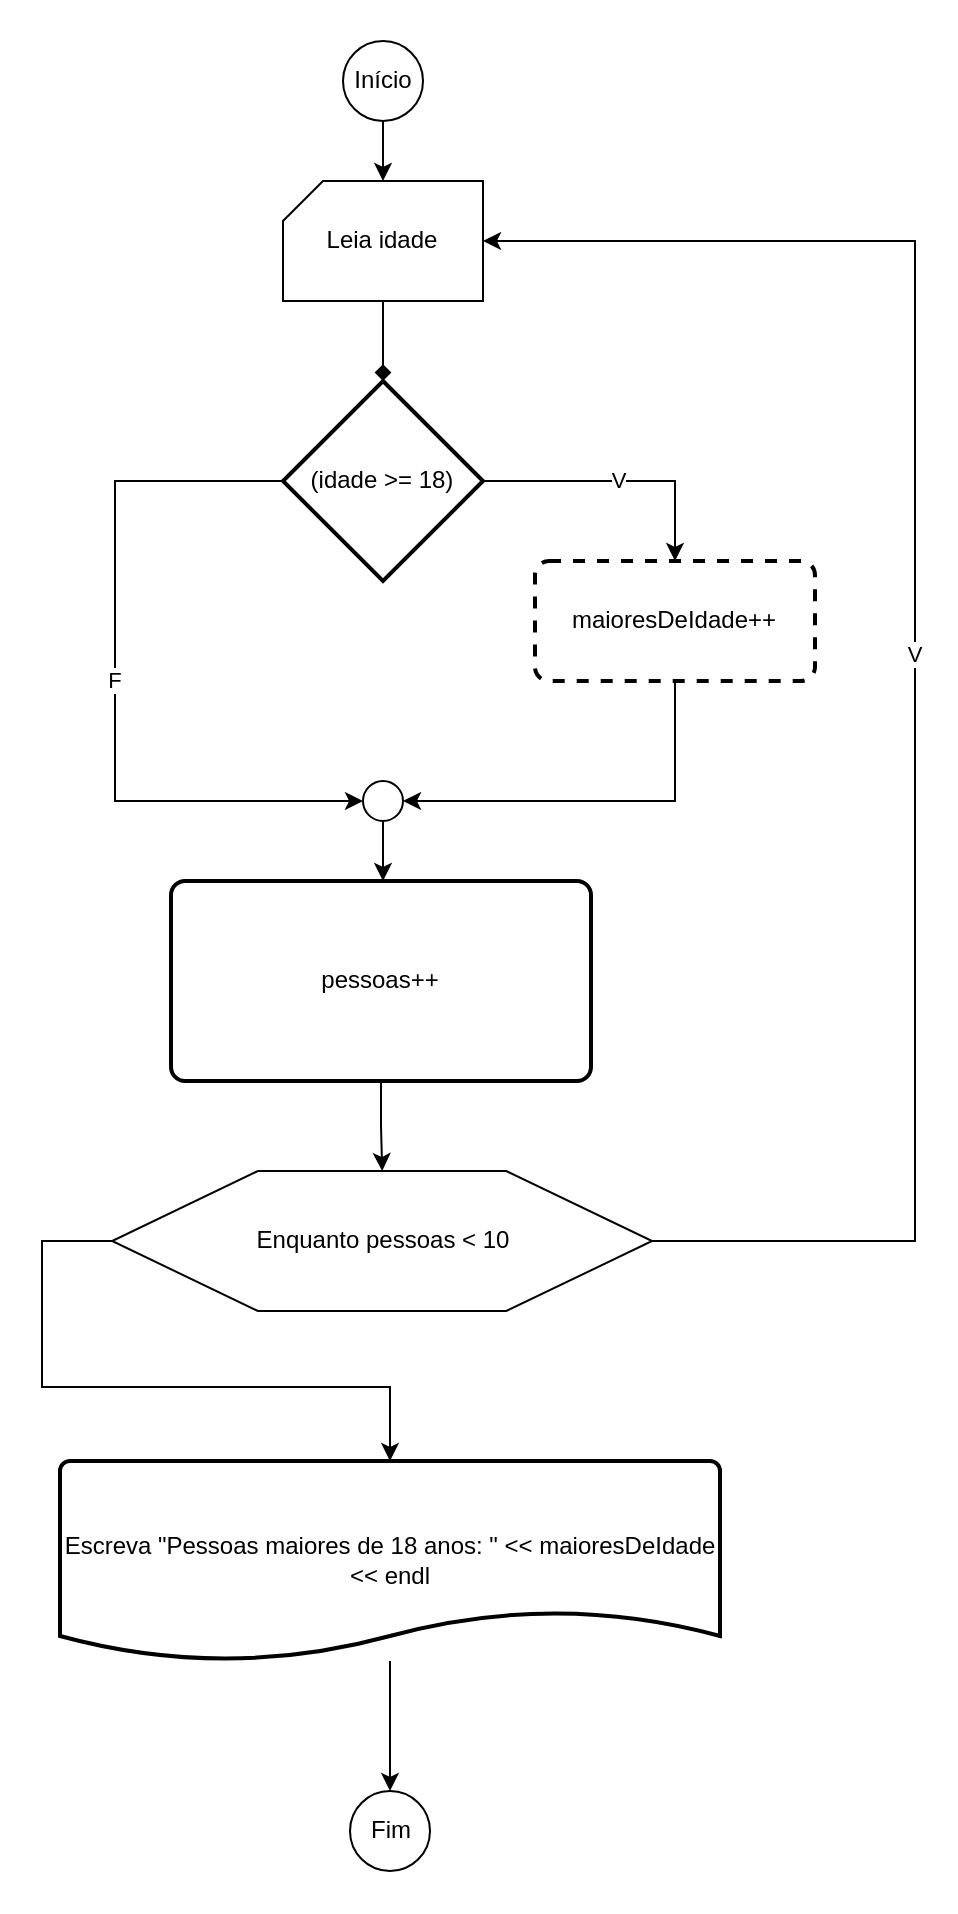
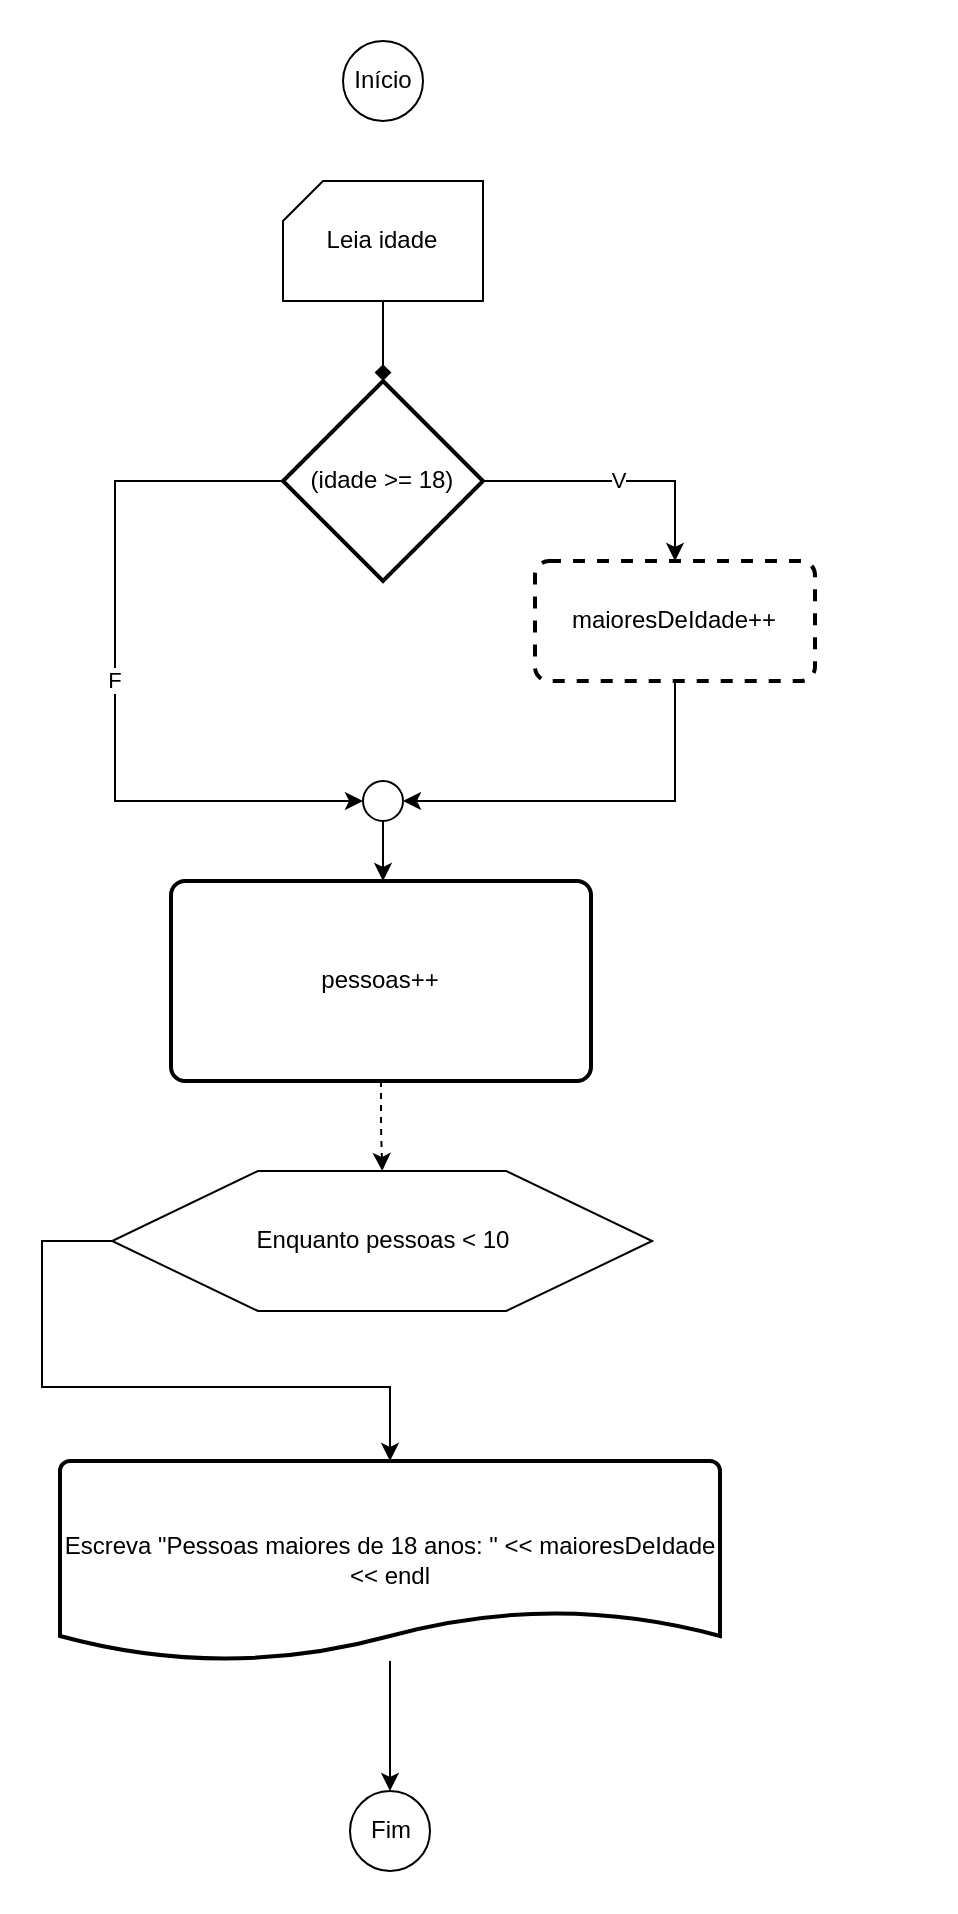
edge "Início" -> "Leia idade": removed
edge "Enquanto pessoas < 10" -> "Leia idade": removed, label "V"
edge "pessoas++" -> "Enquanto pessoas < 10": style solid -> dashed
